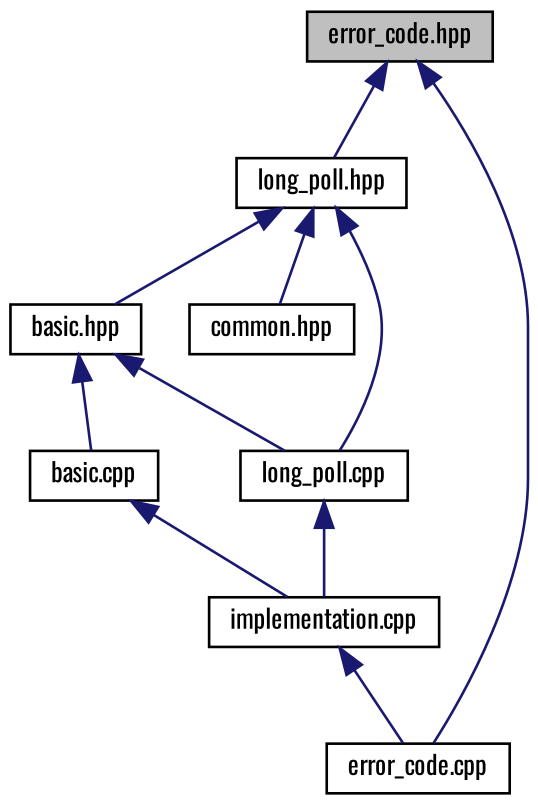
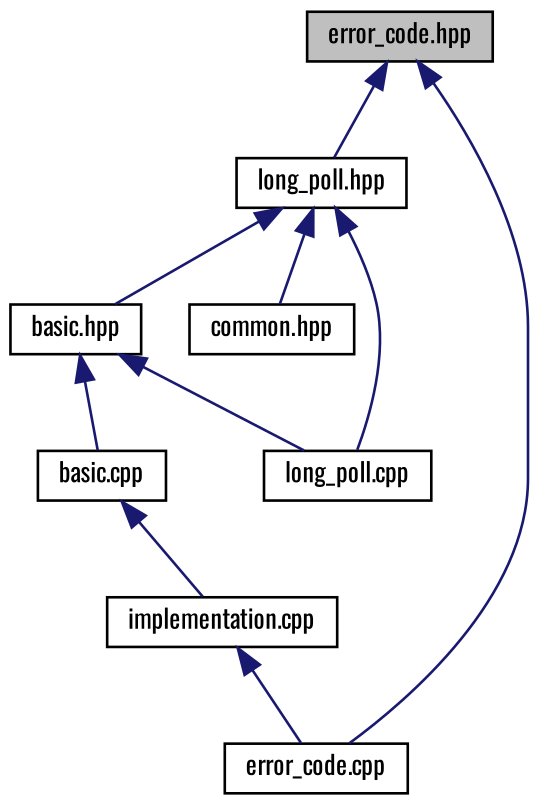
edge "implementation.cpp" -> "long_poll.cpp": removed
